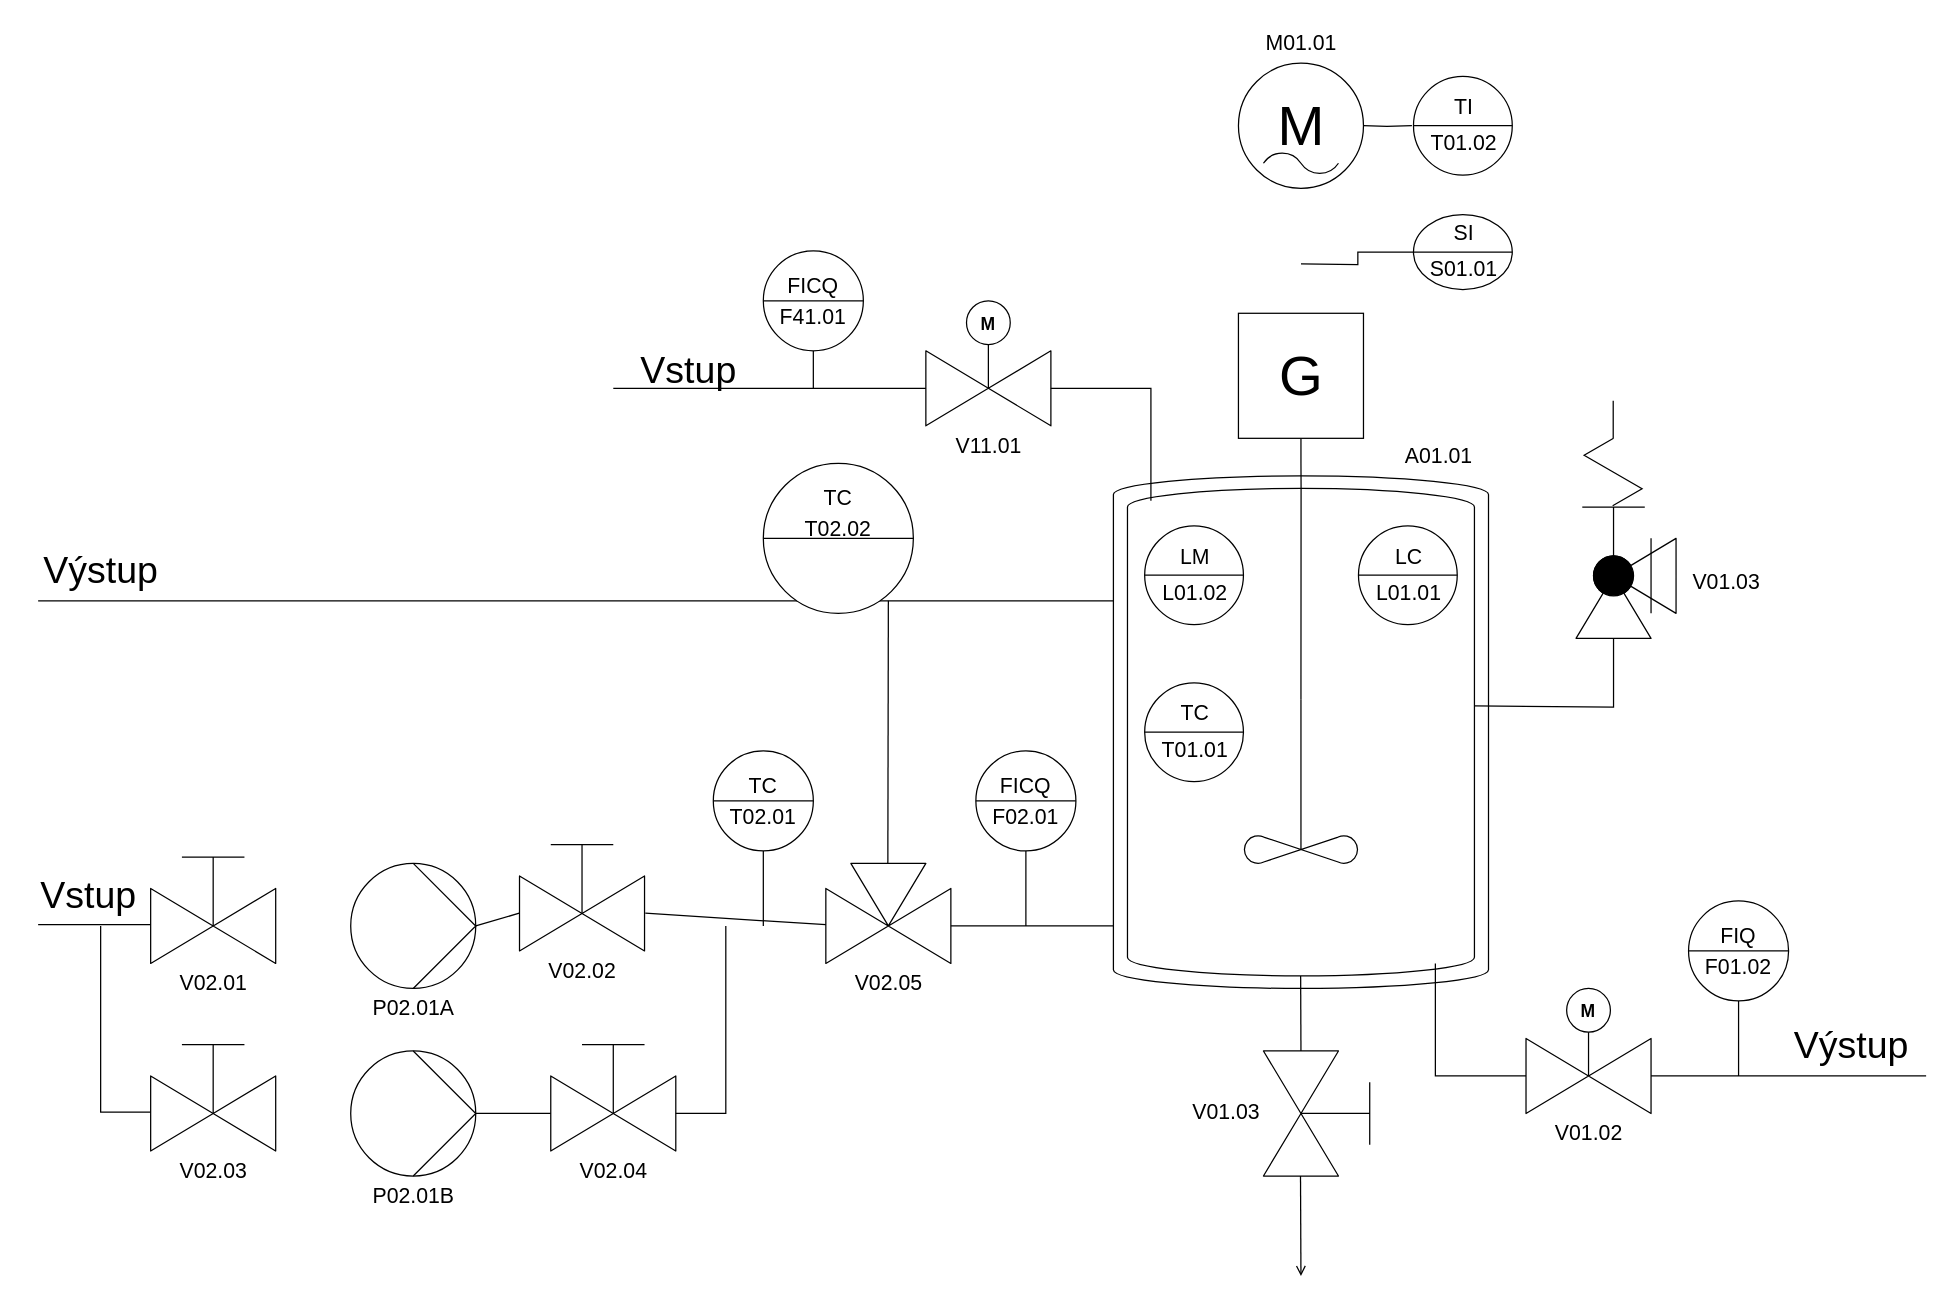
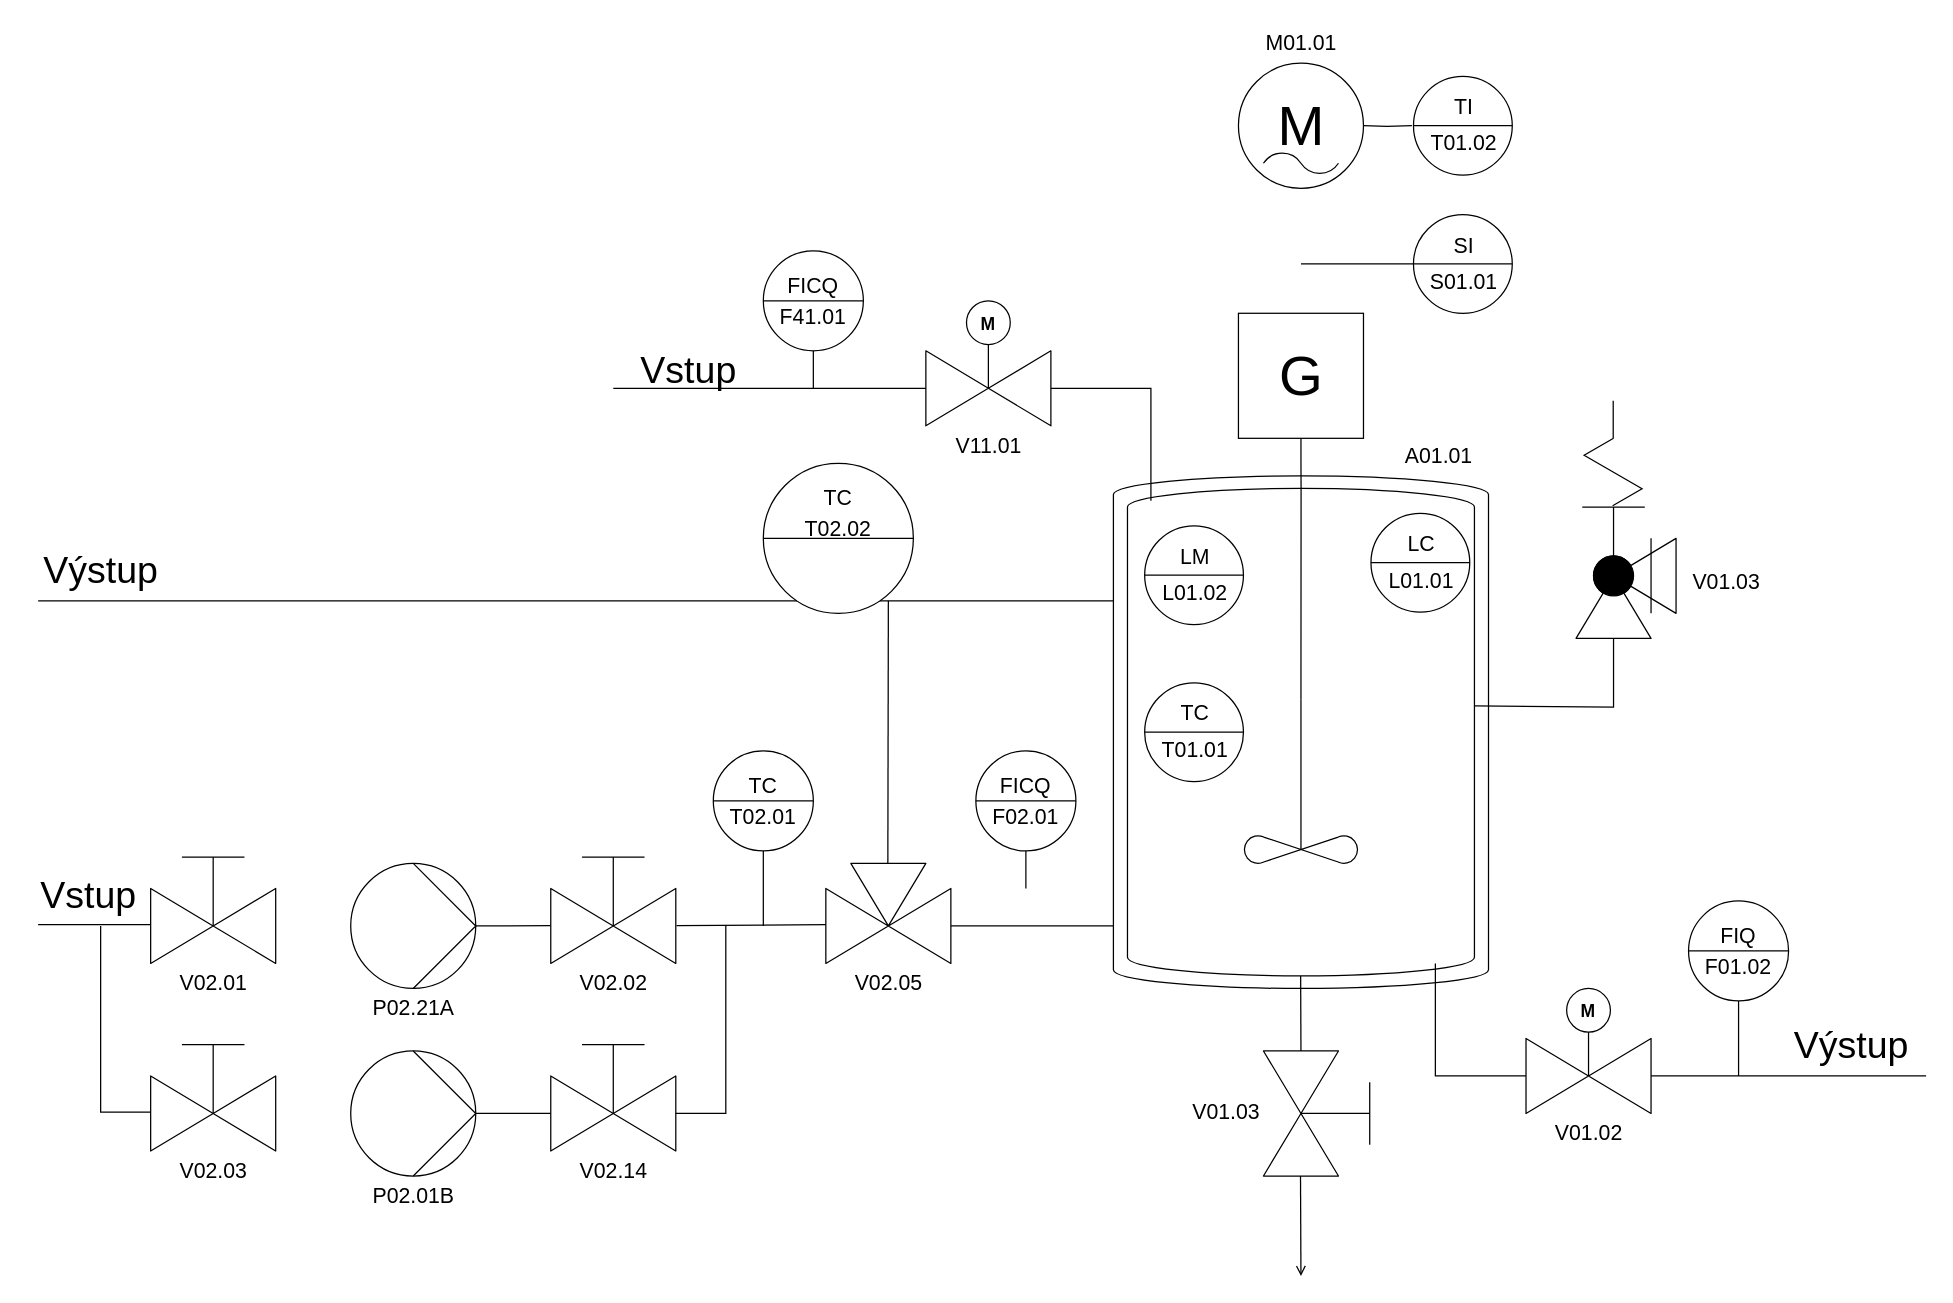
node "SI S01.01": size 99x75 -> 99x99
node "LC L01.01": moved (1408, 575) -> (1420, 563)
node "FICQ F02.01": size 100x175 -> 100x138
node "V02.02": moved (582, 888) -> (613, 901)
node "P02.01A": label "P02.01A" -> "P02.21A"
node "V02.04": label "V02.04" -> "V02.14"
